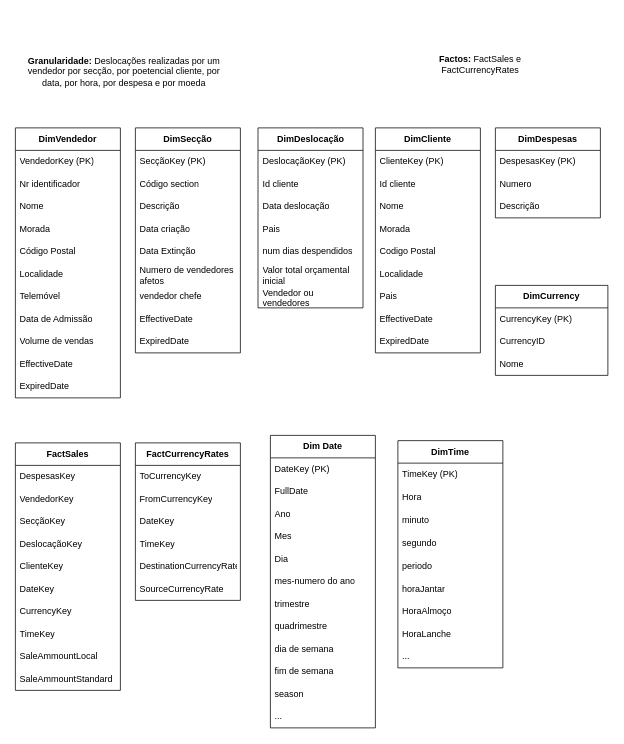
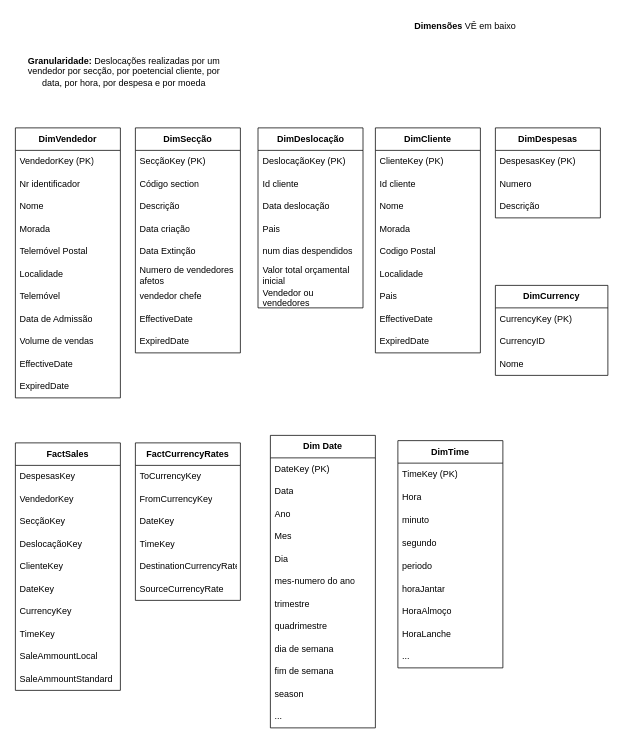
node "Dimensões VÊ em baixo": added
node "Factos: FactSales e FactCurrencyRates": removed
node "Código Postal": label "Código Postal" -> "Telemóvel Postal"
node "FullDate": label "FullDate" -> "Data"
